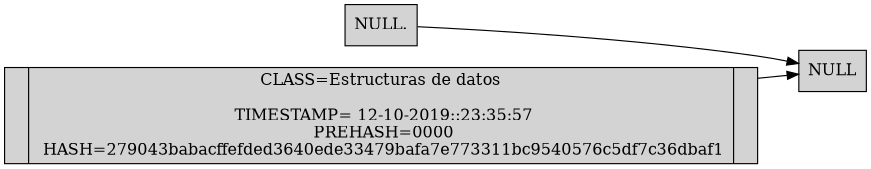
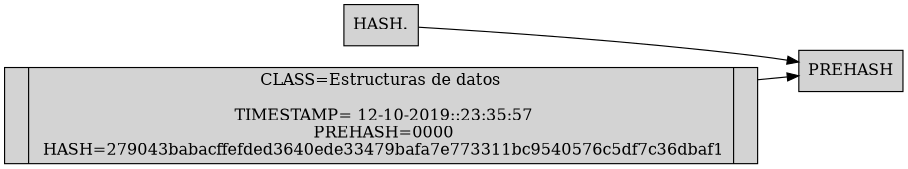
node "NULL.": label "NULL." -> "HASH."
node "NULL": label "NULL" -> "PREHASH"
